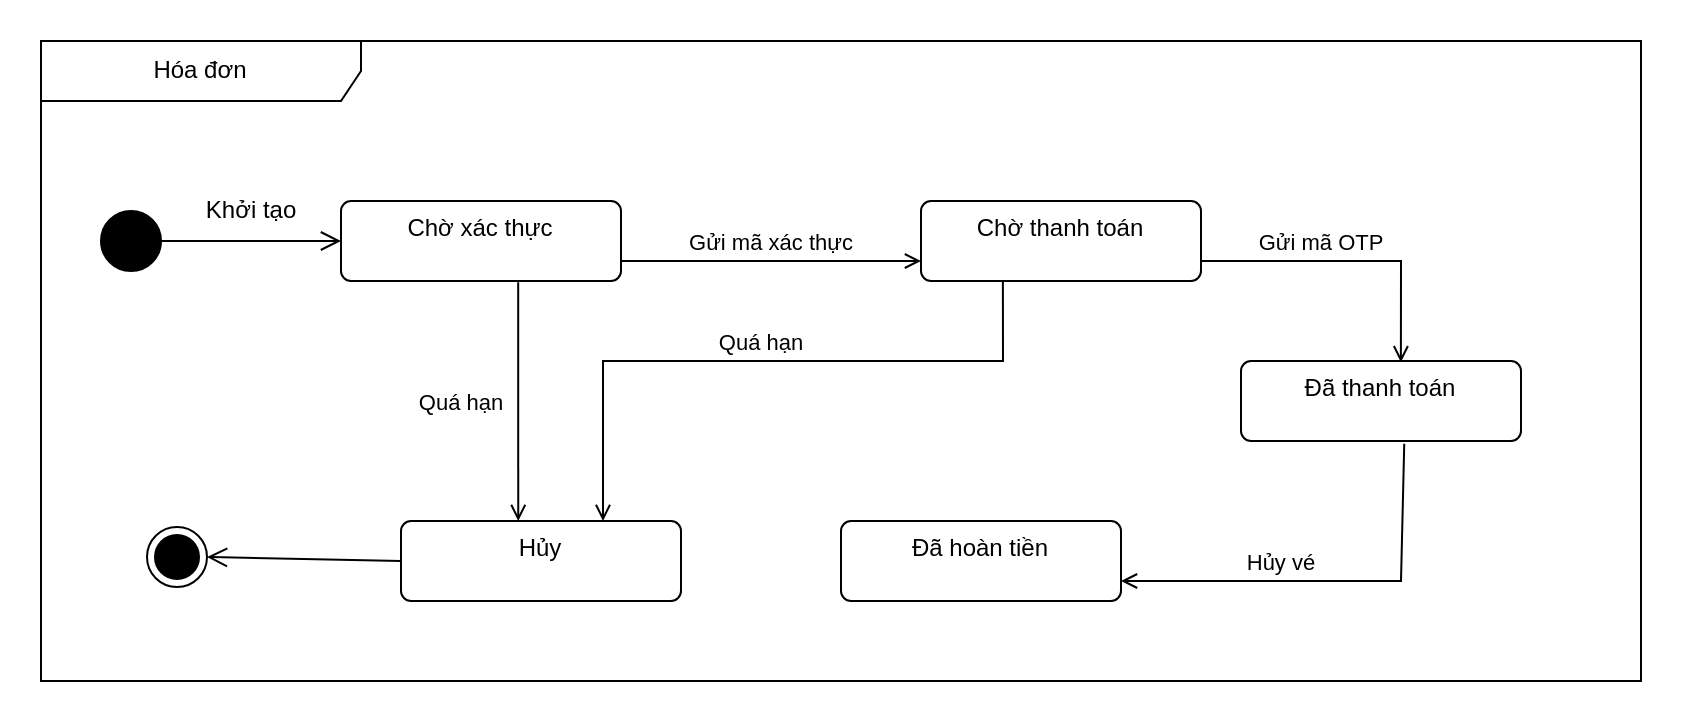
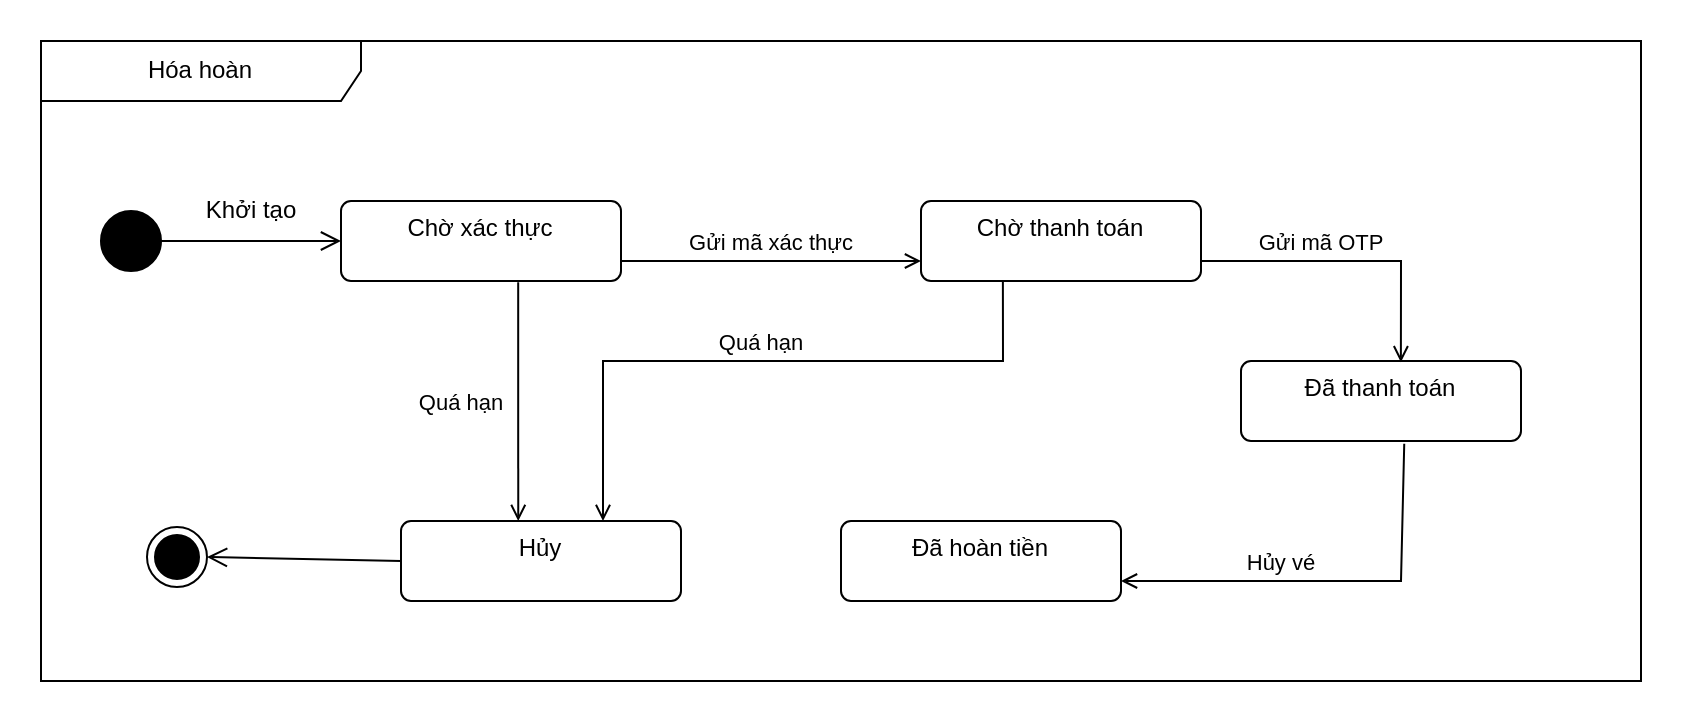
node "Hóa đơn": label "Hóa đơn" -> "Hóa hoàn"
